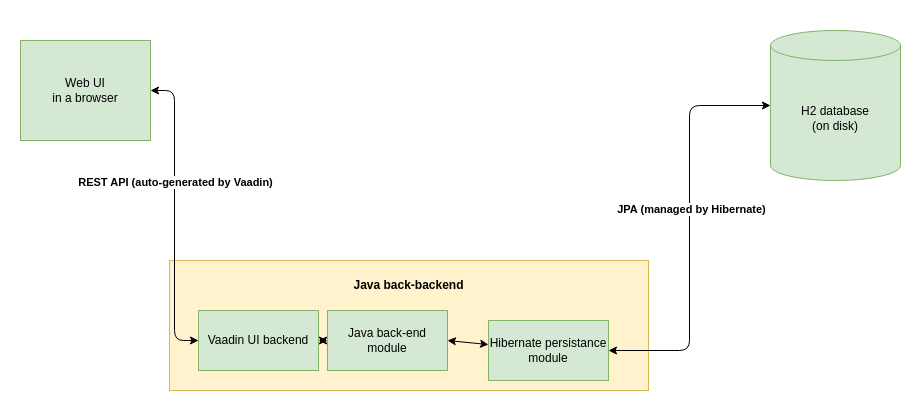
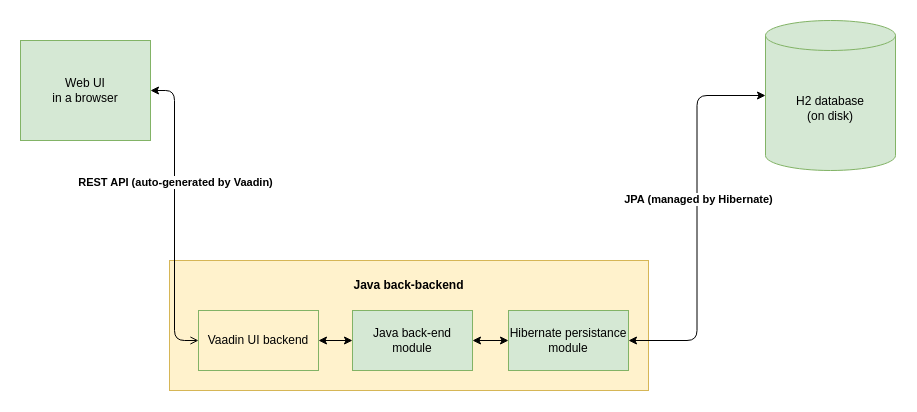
node "H2 database (on disk)": moved (836, 106) -> (831, 96)
edge "Web UI in a browser" -- "Vaadin UI backend": arrowhead classic -> open
node "Vaadin UI backend": fillcolor #d5e8d4 -> #fff2cc
node "Java back-end module": moved (388, 341) -> (413, 341)
node "Hibernate persistance module": moved (549, 351) -> (569, 341)
